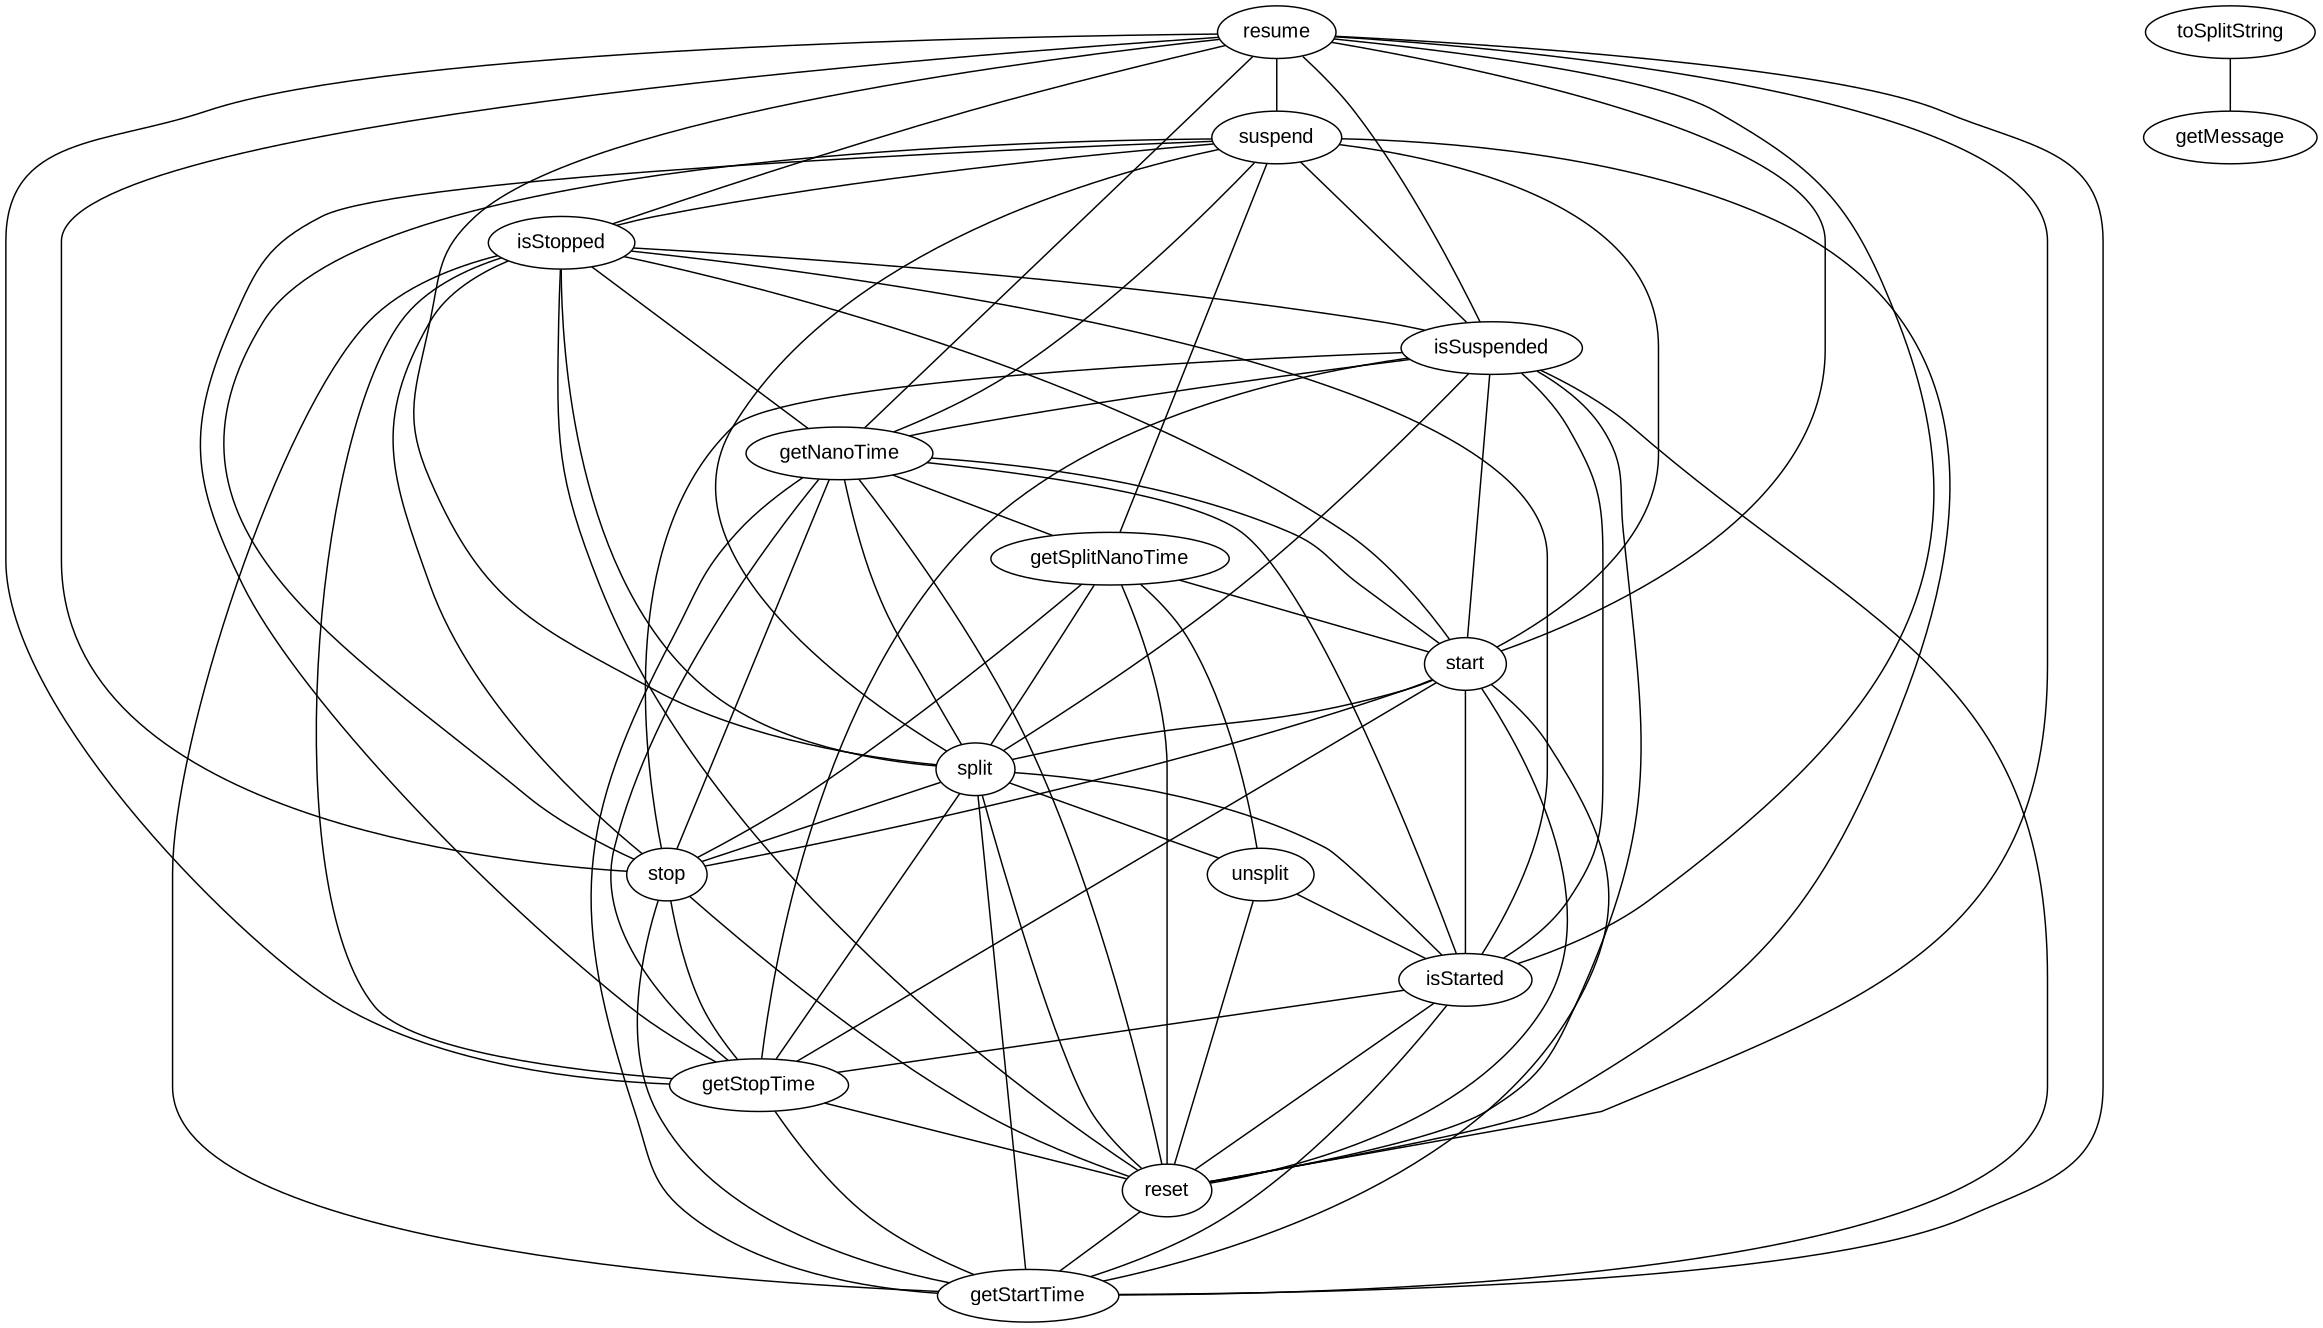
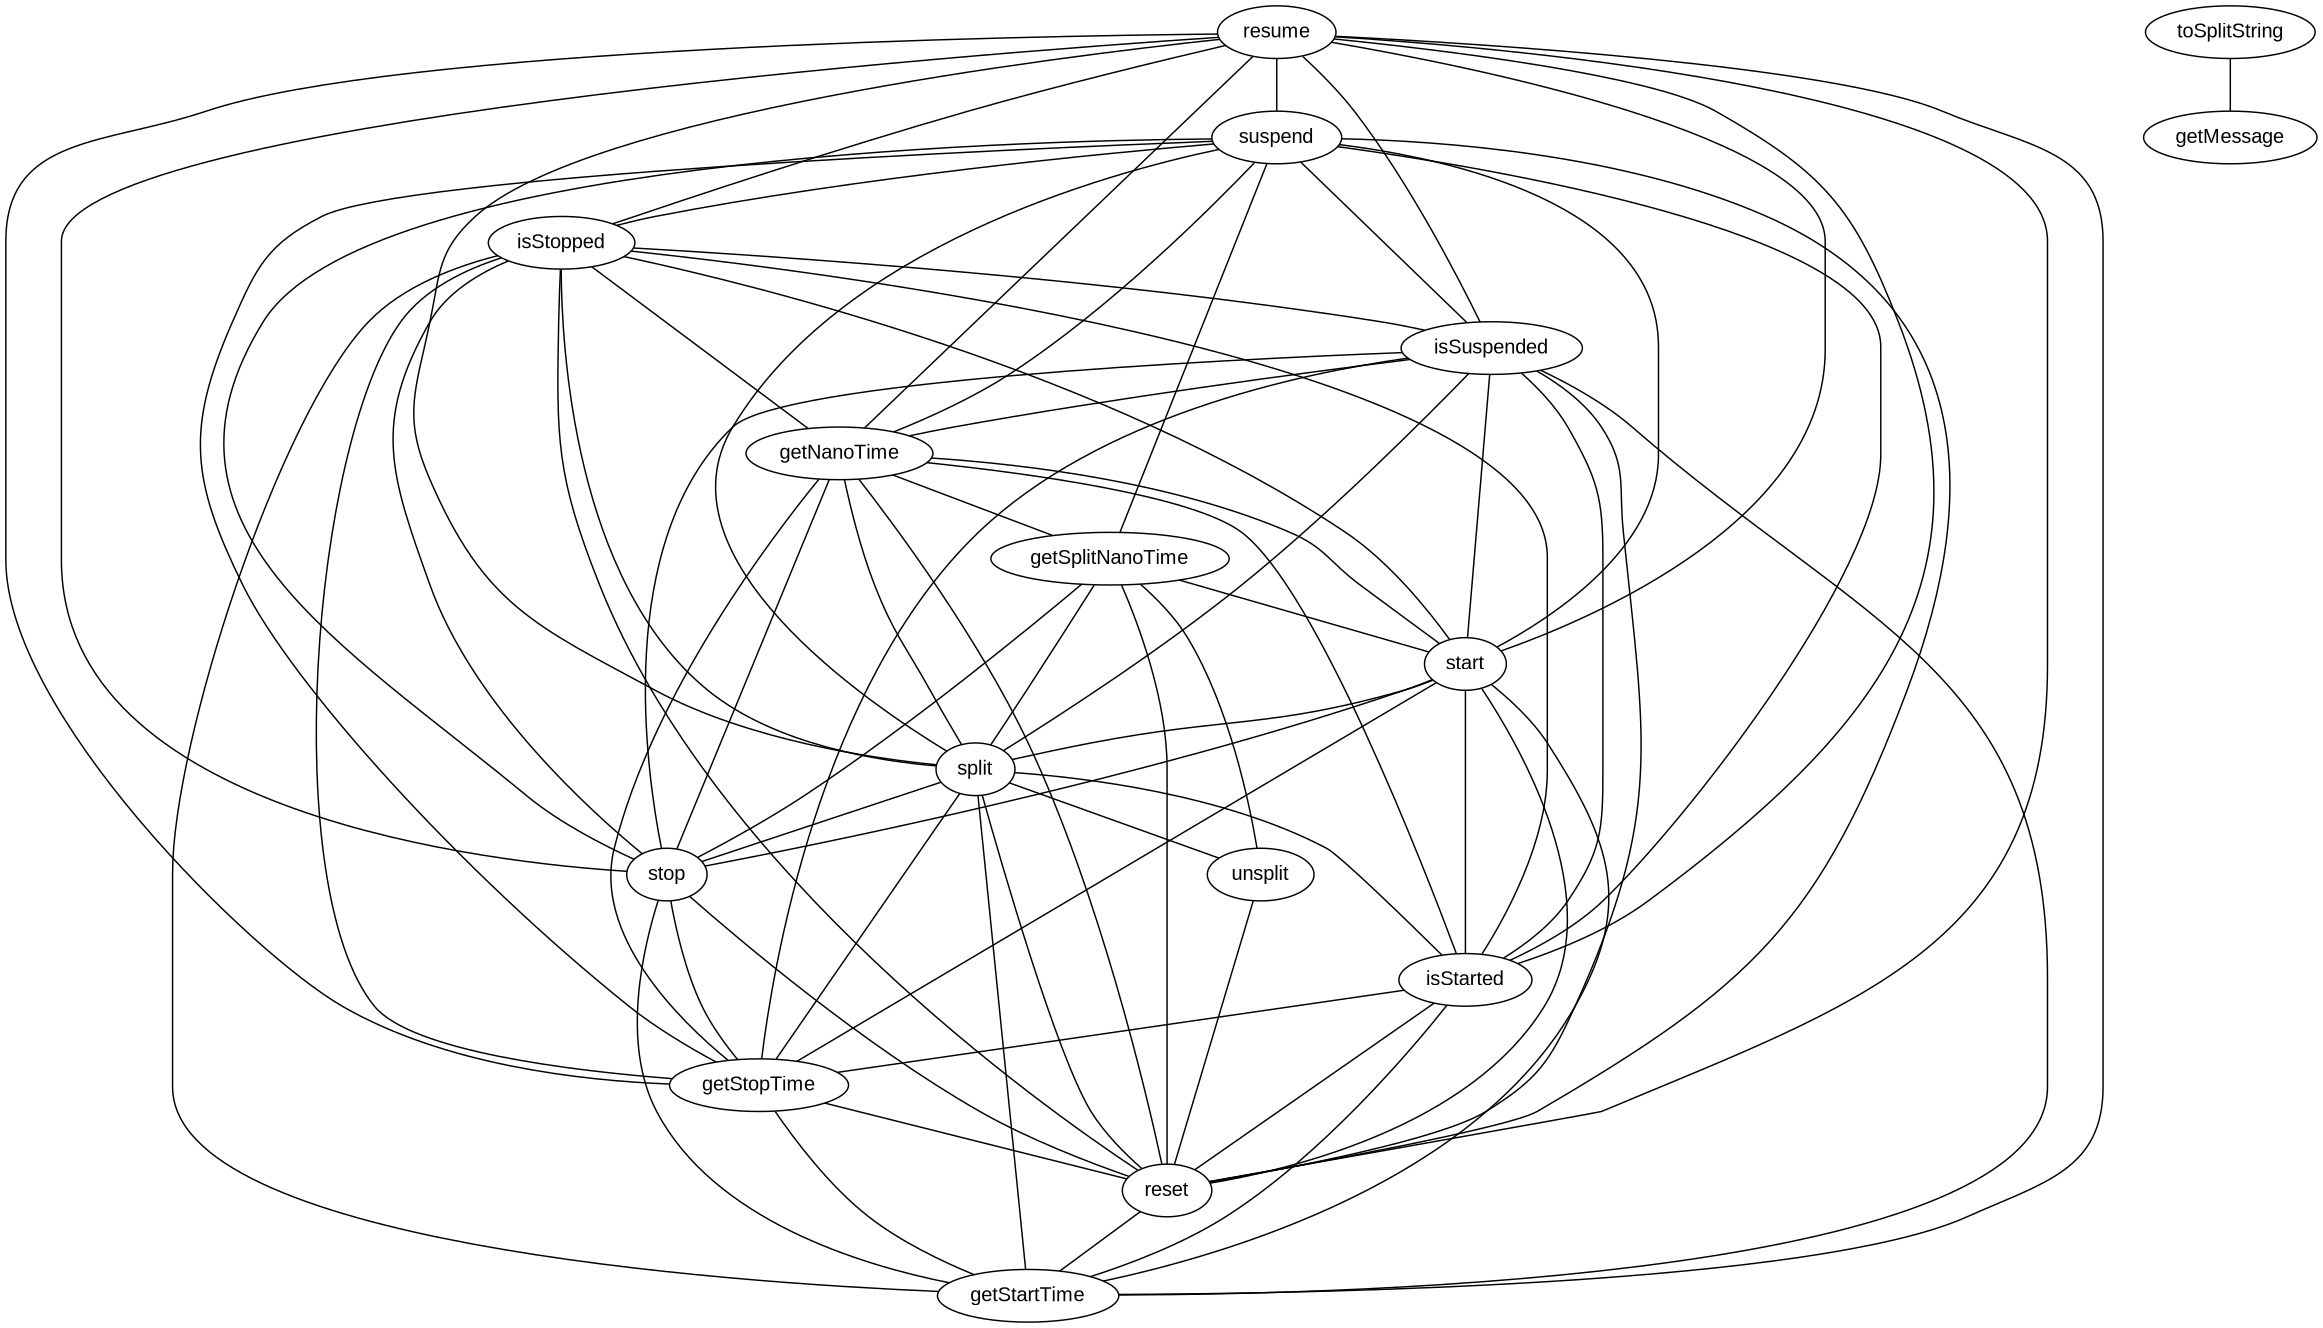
edge "unsplit" -- "isStarted": now "suspend" -- "isStarted"
edge "getNanoTime" -- "getStartTime": removed
